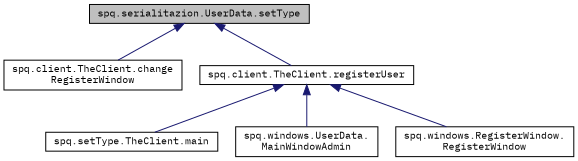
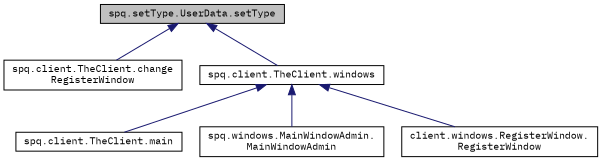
node "spq.serialitazion.UserData.setType": label "spq.serialitazion.UserData.setType" -> "spq.setType.UserData.setType"
node "spq.client.TheClient.registerUser": label "spq.client.TheClient.registerUser" -> "spq.client.TheClient.windows"
node "spq.setType.TheClient.main": label "spq.setType.TheClient.main" -> "spq.client.TheClient.main"
node "spq.windows.UserData. MainWindowAdmin": label "spq.windows.UserData. MainWindowAdmin" -> "spq.windows.MainWindowAdmin. MainWindowAdmin"
node "spq.windows.RegisterWindow. RegisterWindow": label "spq.windows.RegisterWindow. RegisterWindow" -> "client.windows.RegisterWindow. RegisterWindow"
